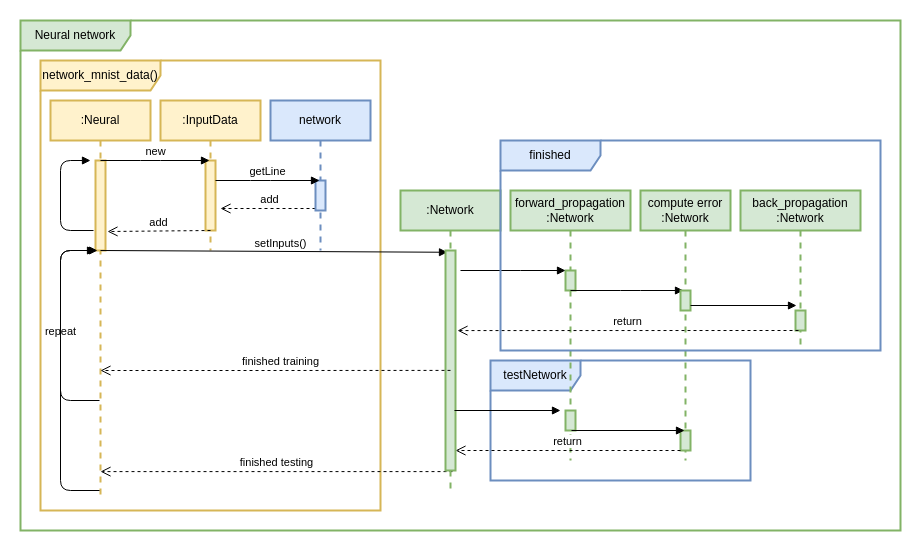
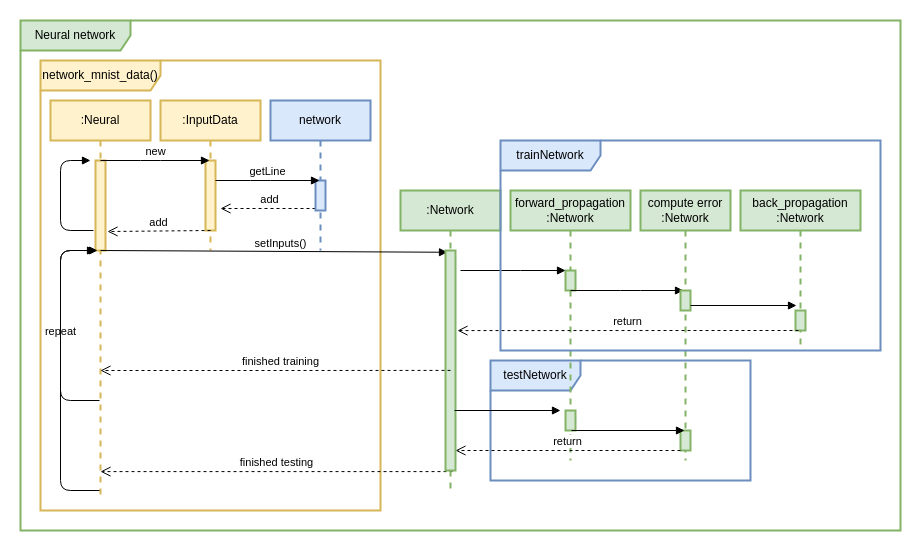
node "finished": label "finished" -> "trainNetwork"
